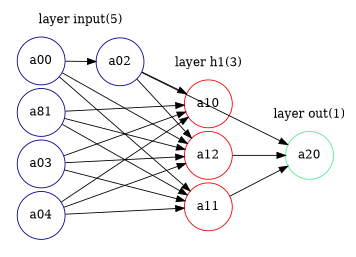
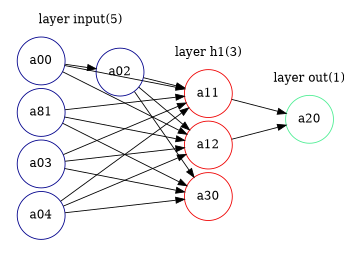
node "a10": label "a10" -> "a30"
edge "a02" -> "a20": now "a02" -> "a11"
